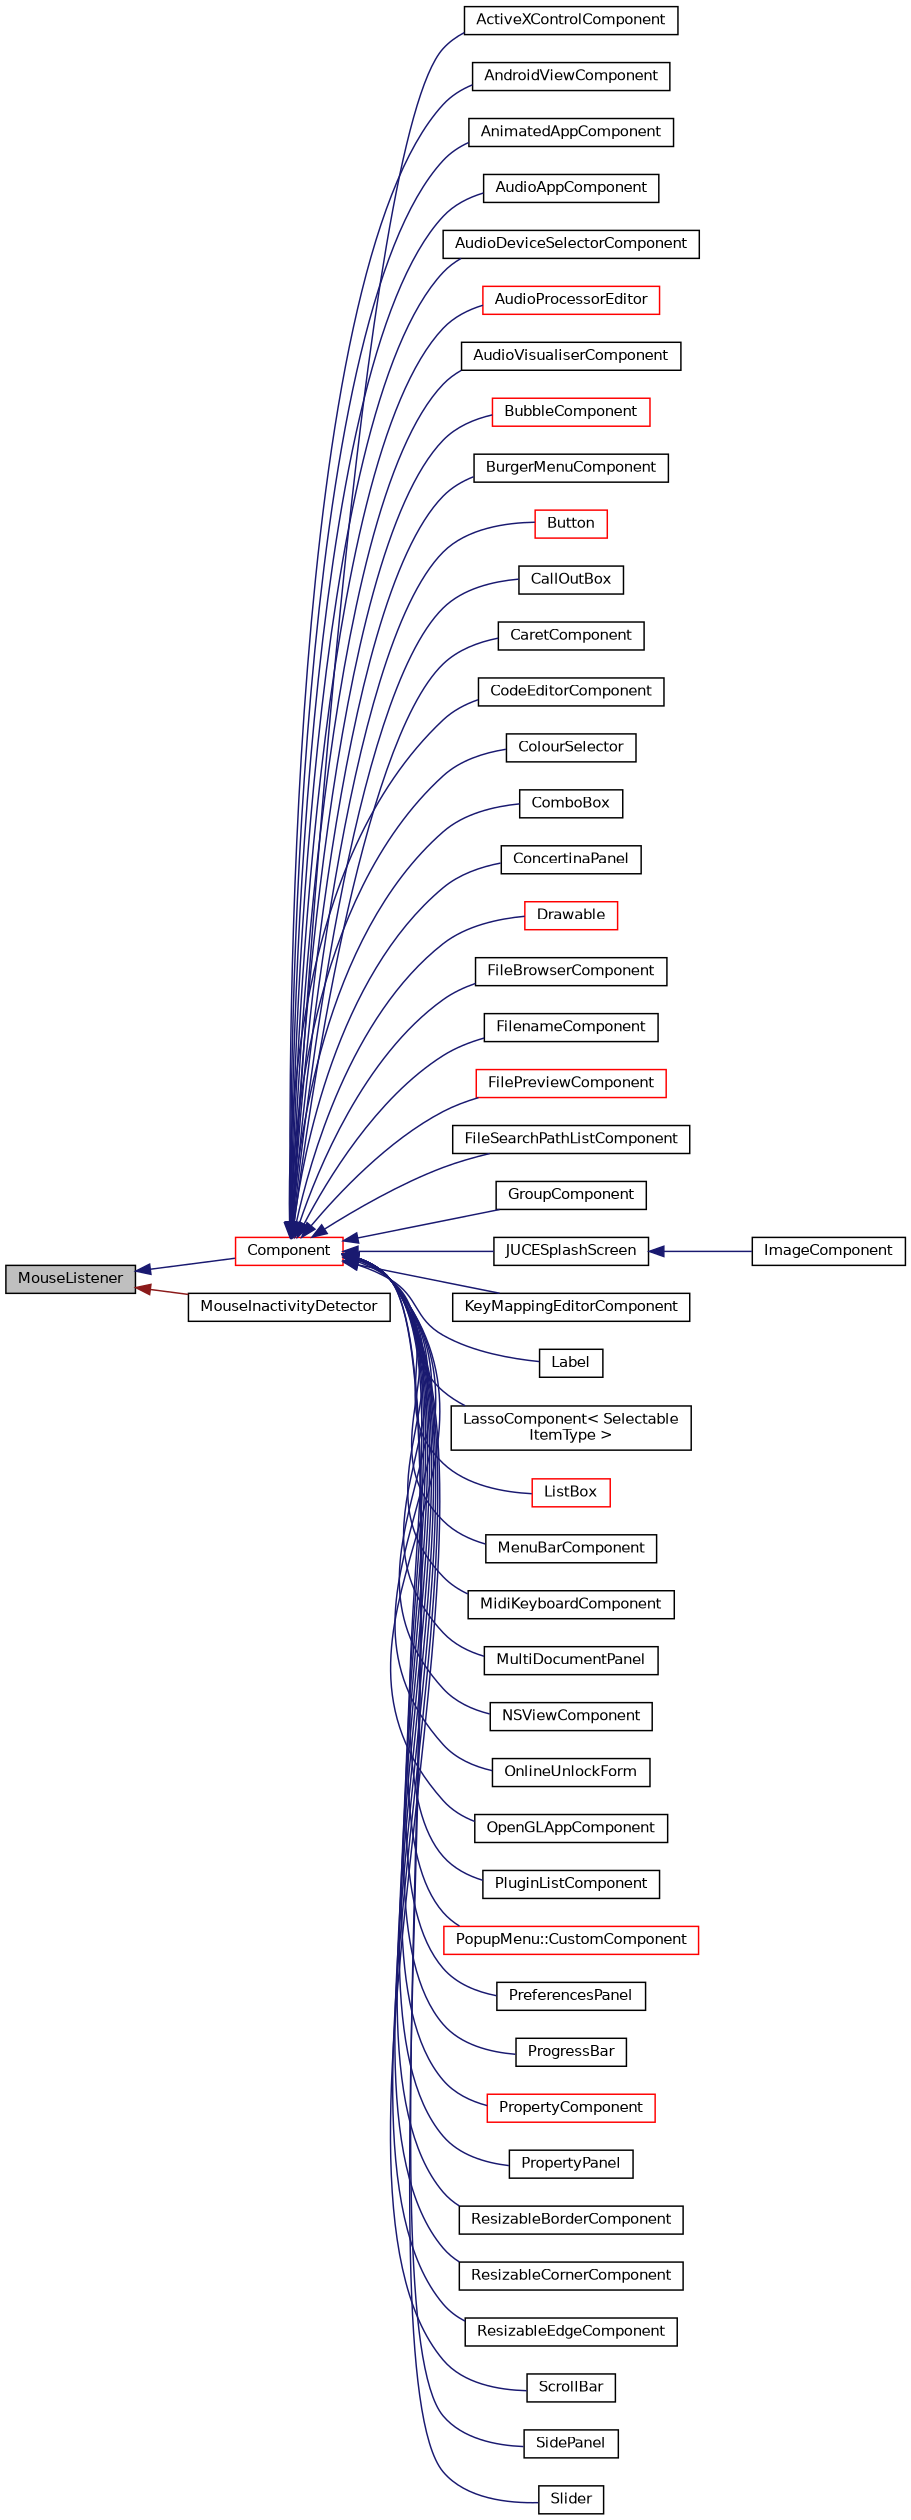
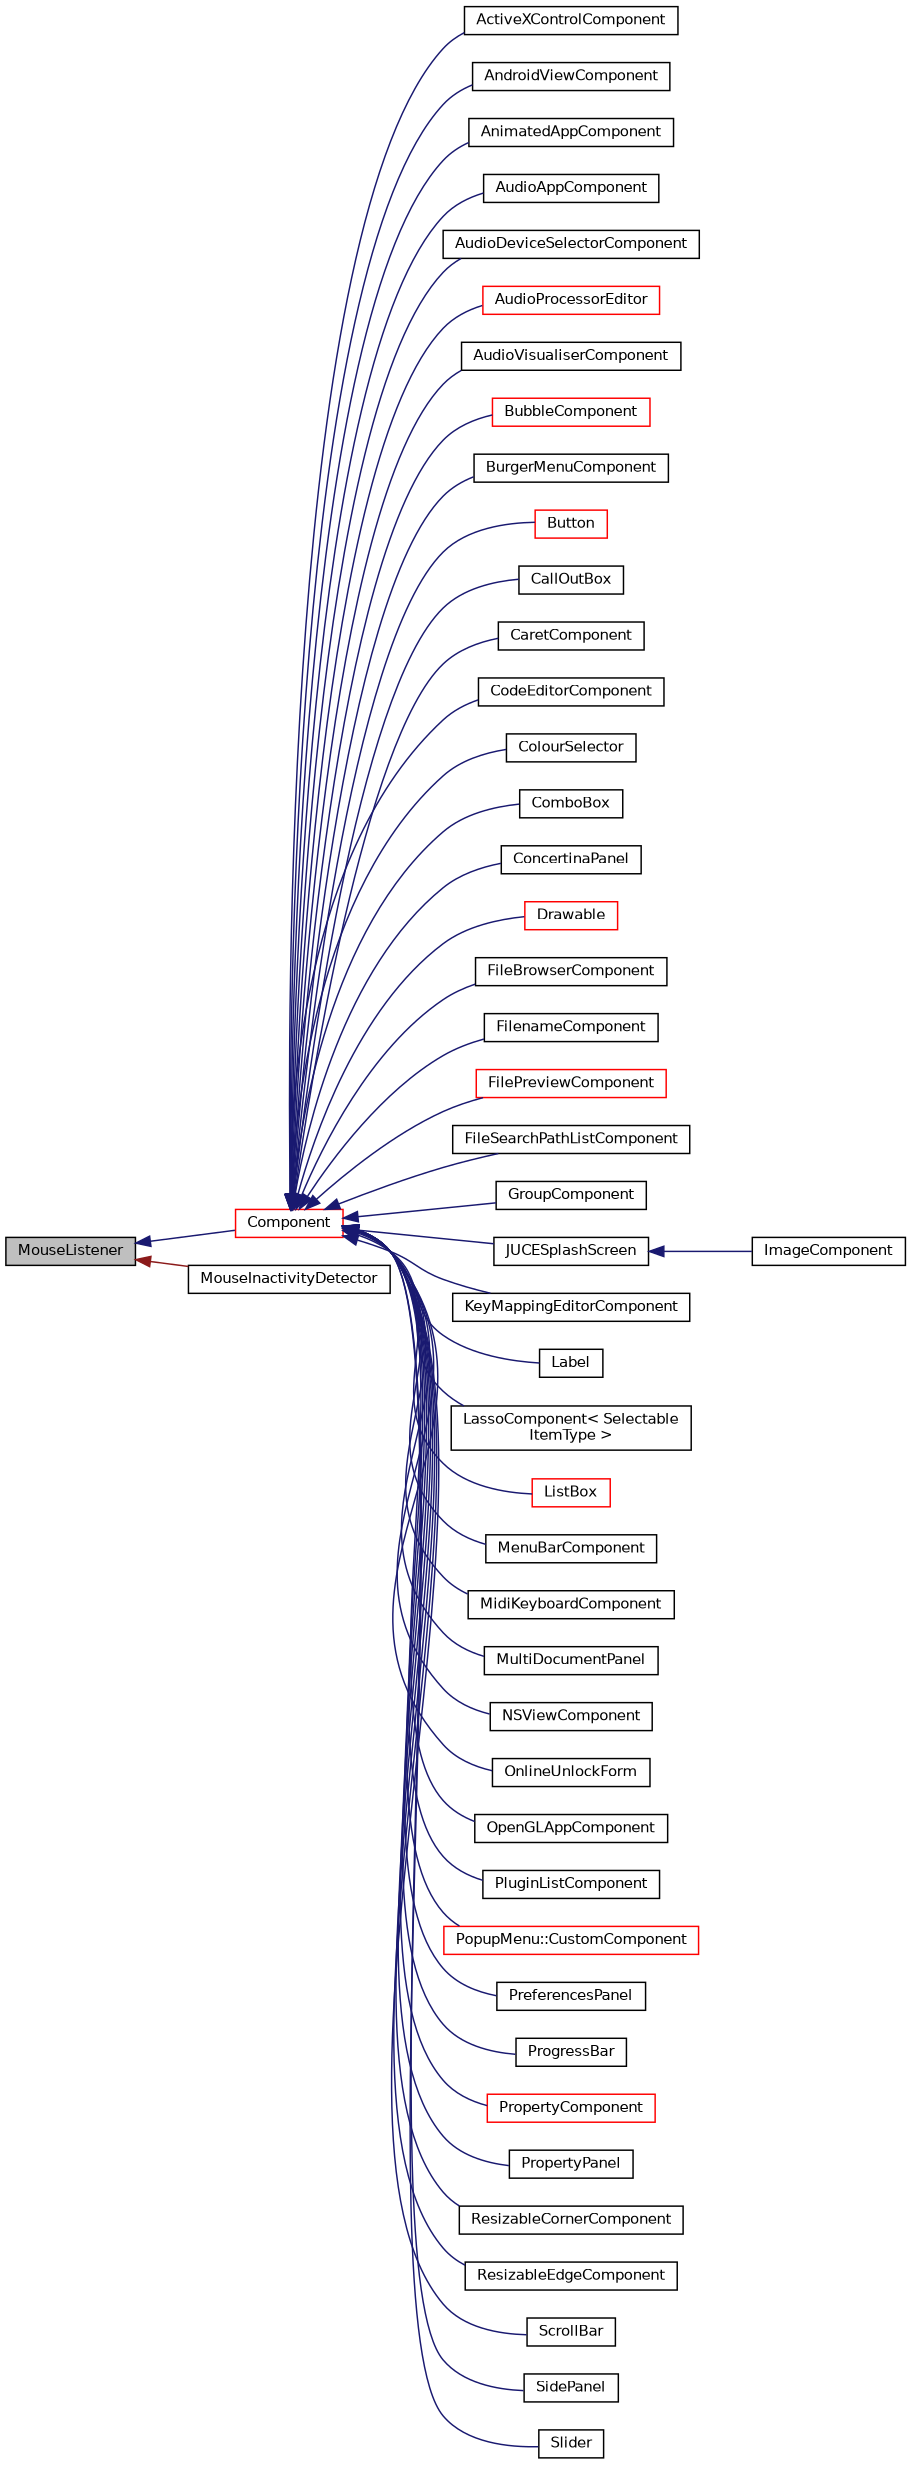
node "ResizableBorderComponent": removed
